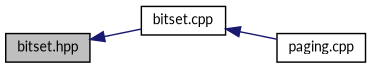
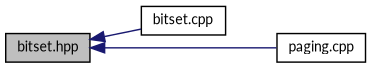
edge "paging.cpp" -> "bitset.cpp": now "paging.cpp" -> "bitset.hpp"
